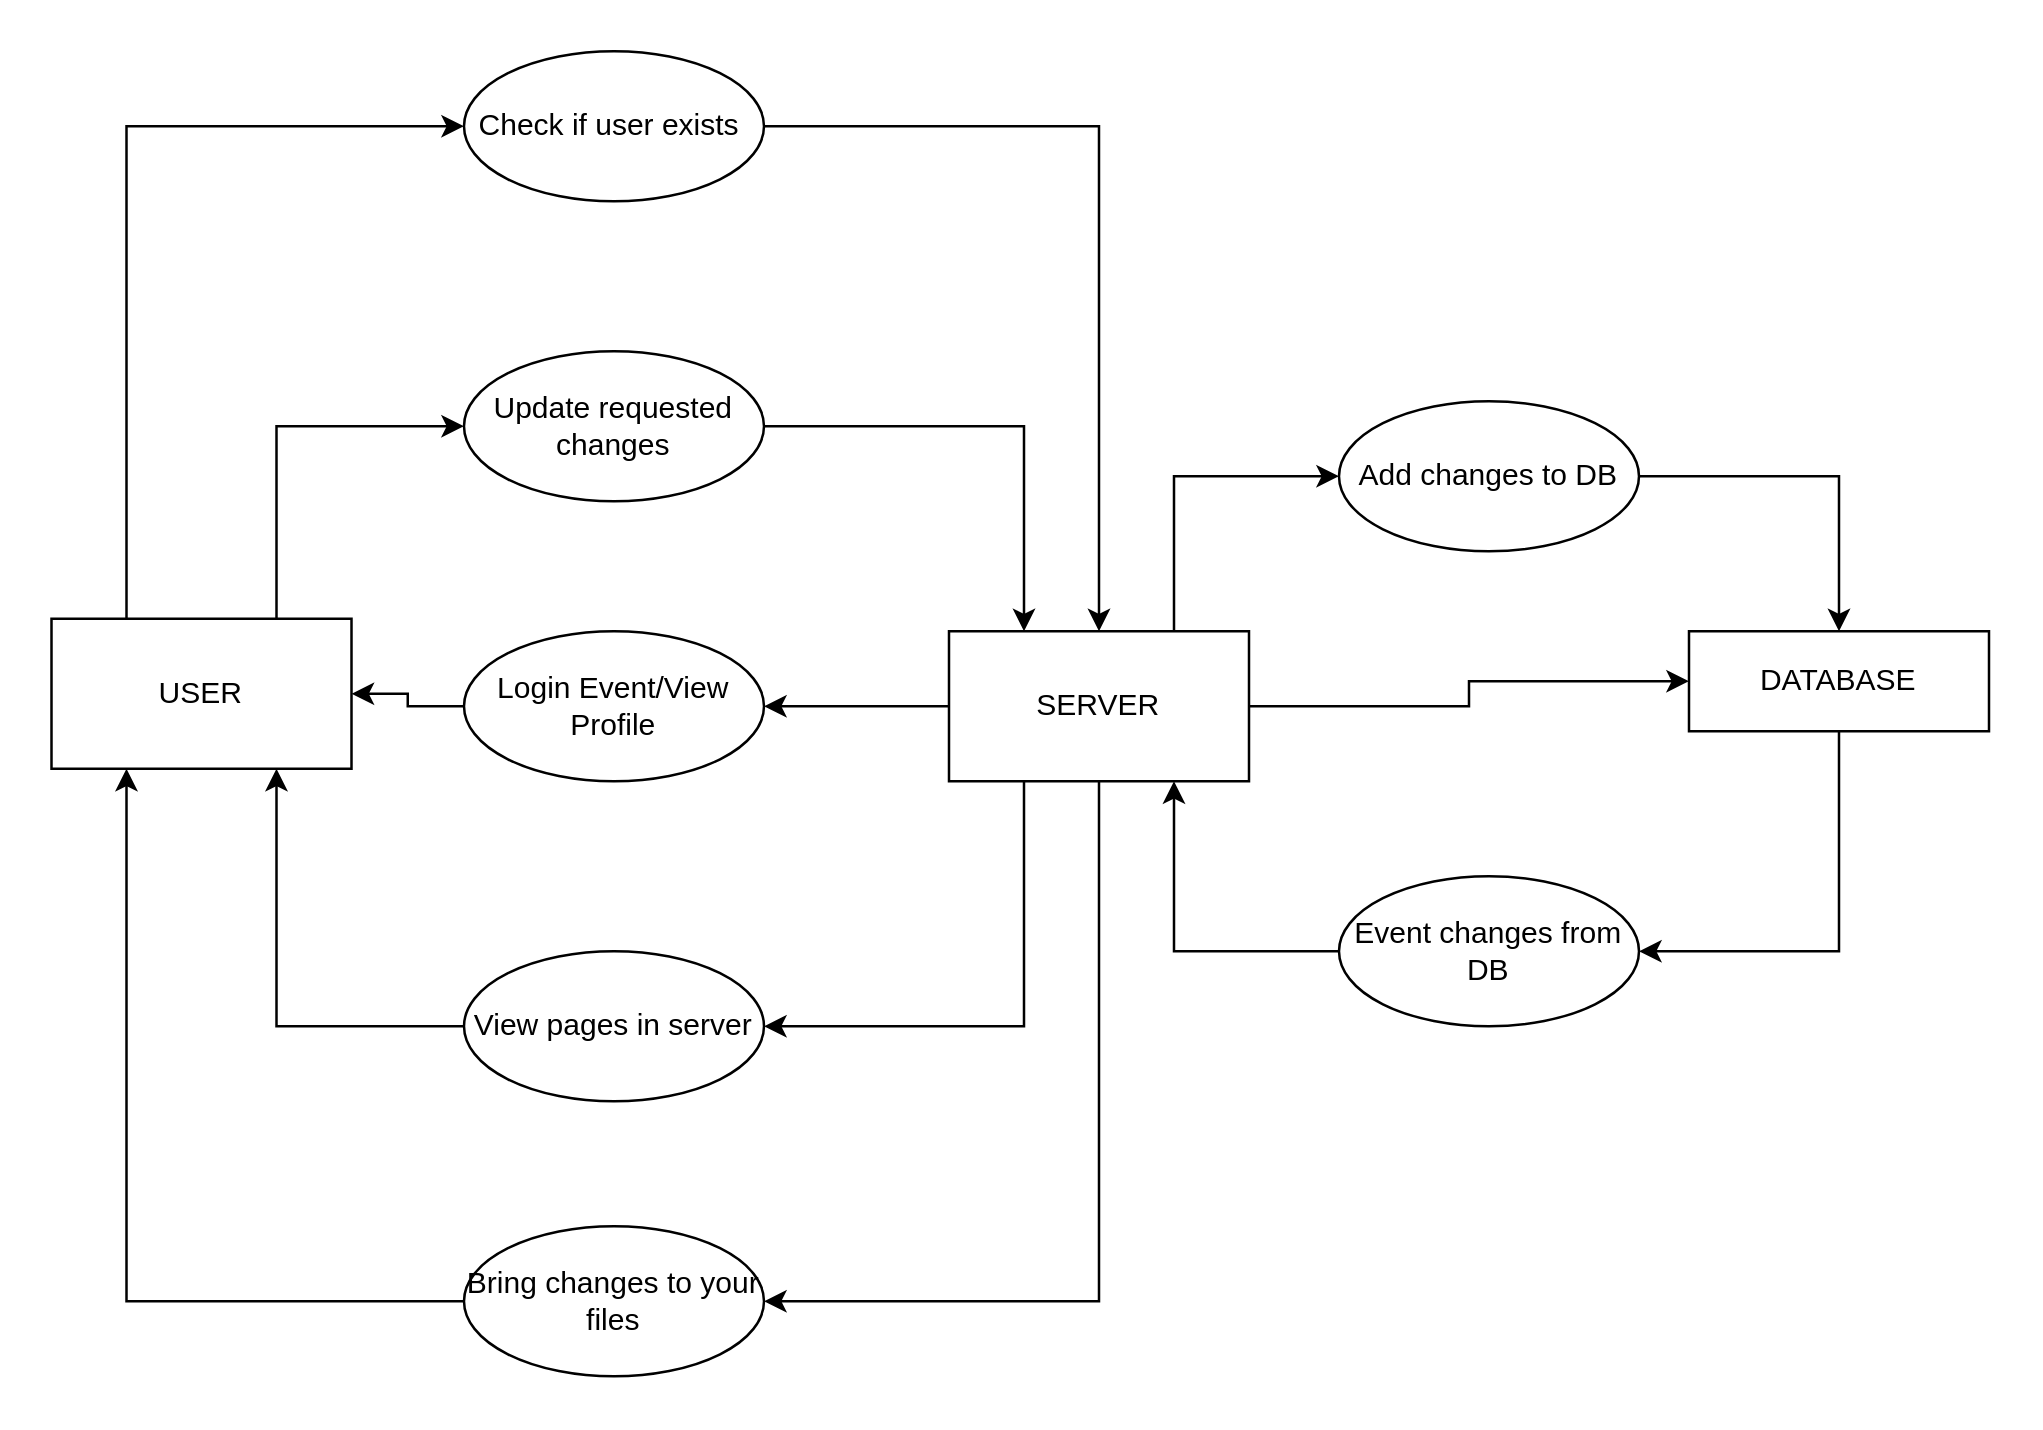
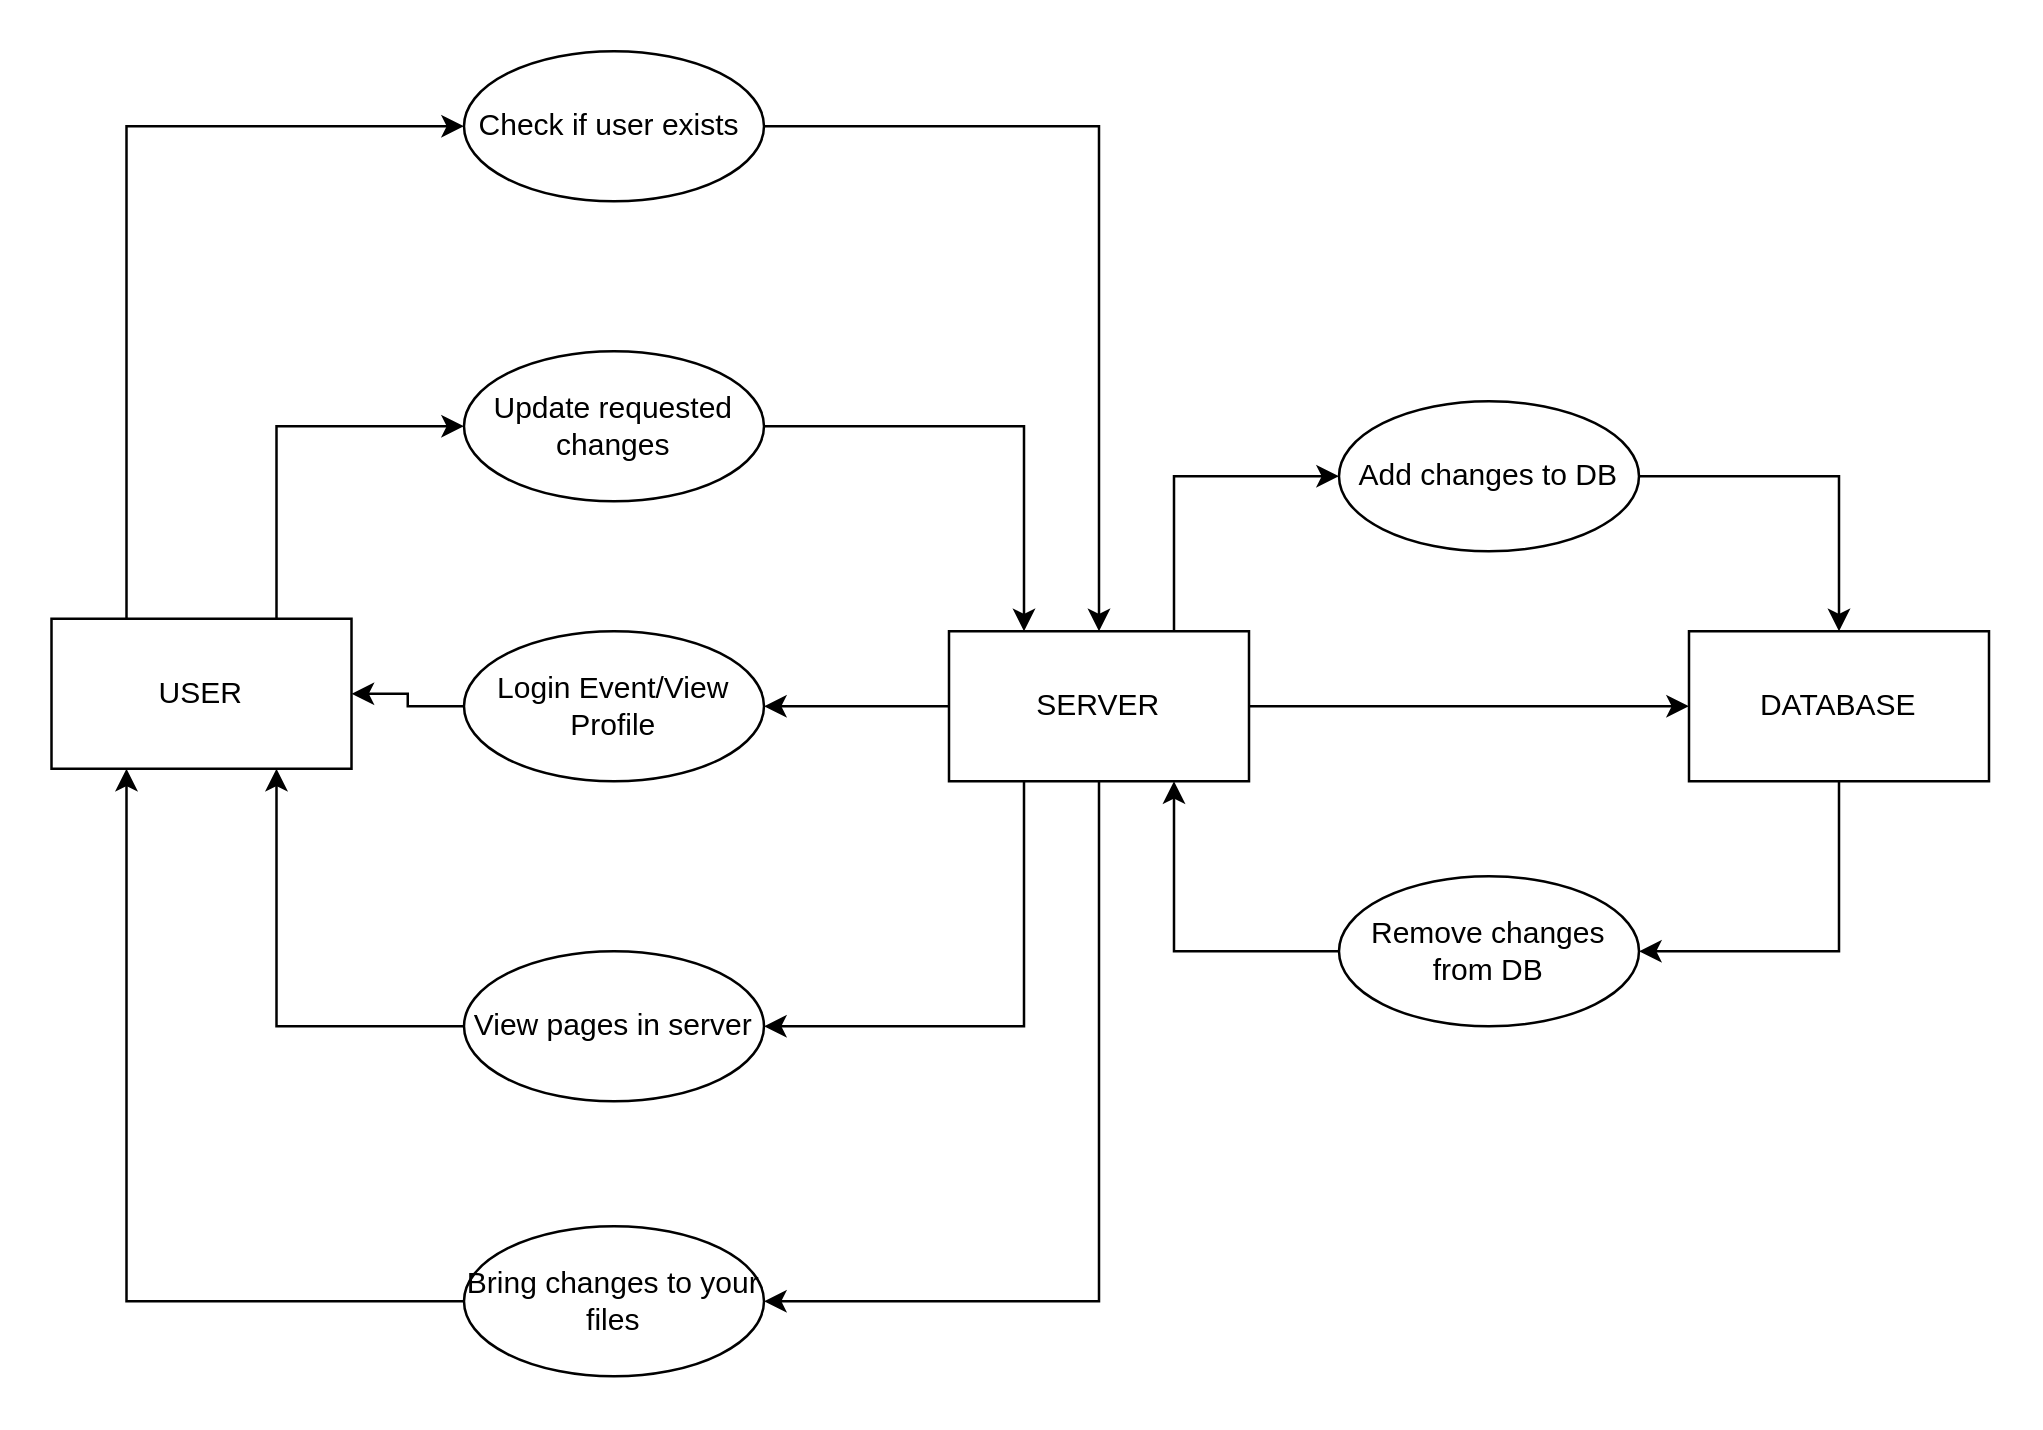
node "DATABASE": size 300x100 -> 300x150
node "Event changes from DB": label "Event changes from DB" -> "Remove changes from DB"
